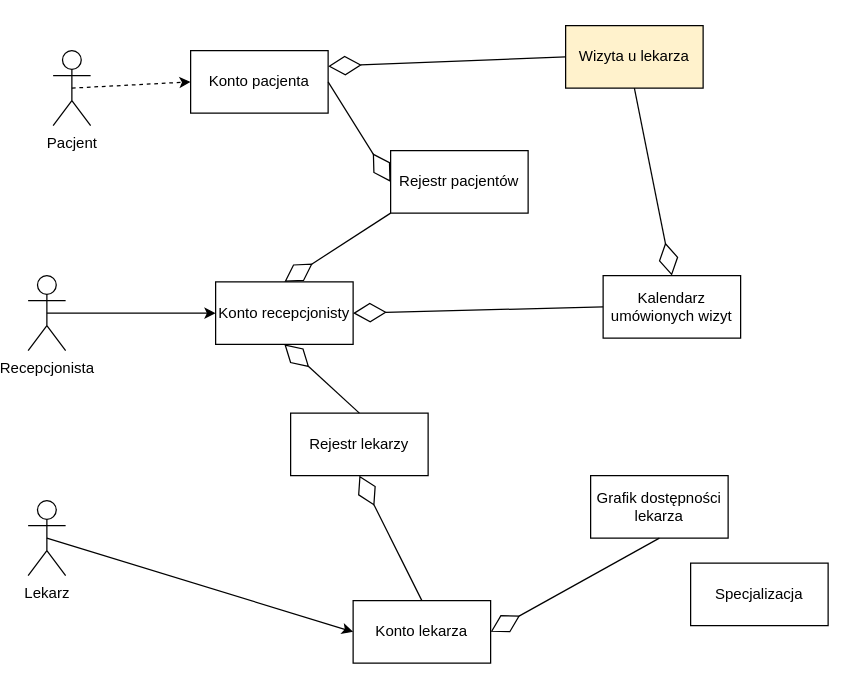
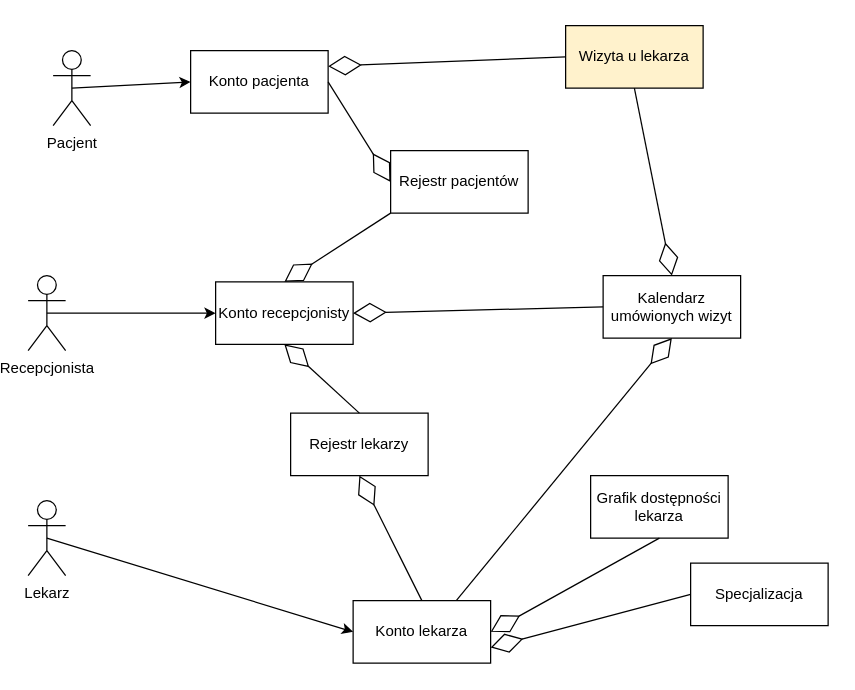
edge "Pacjent" -> "Konto pacjenta": style dashed -> solid
edge "Konto lekarza" -> "Kalendarz umówionych wizyt": added
edge "Specjalizacja" -> "Konto lekarza": added
